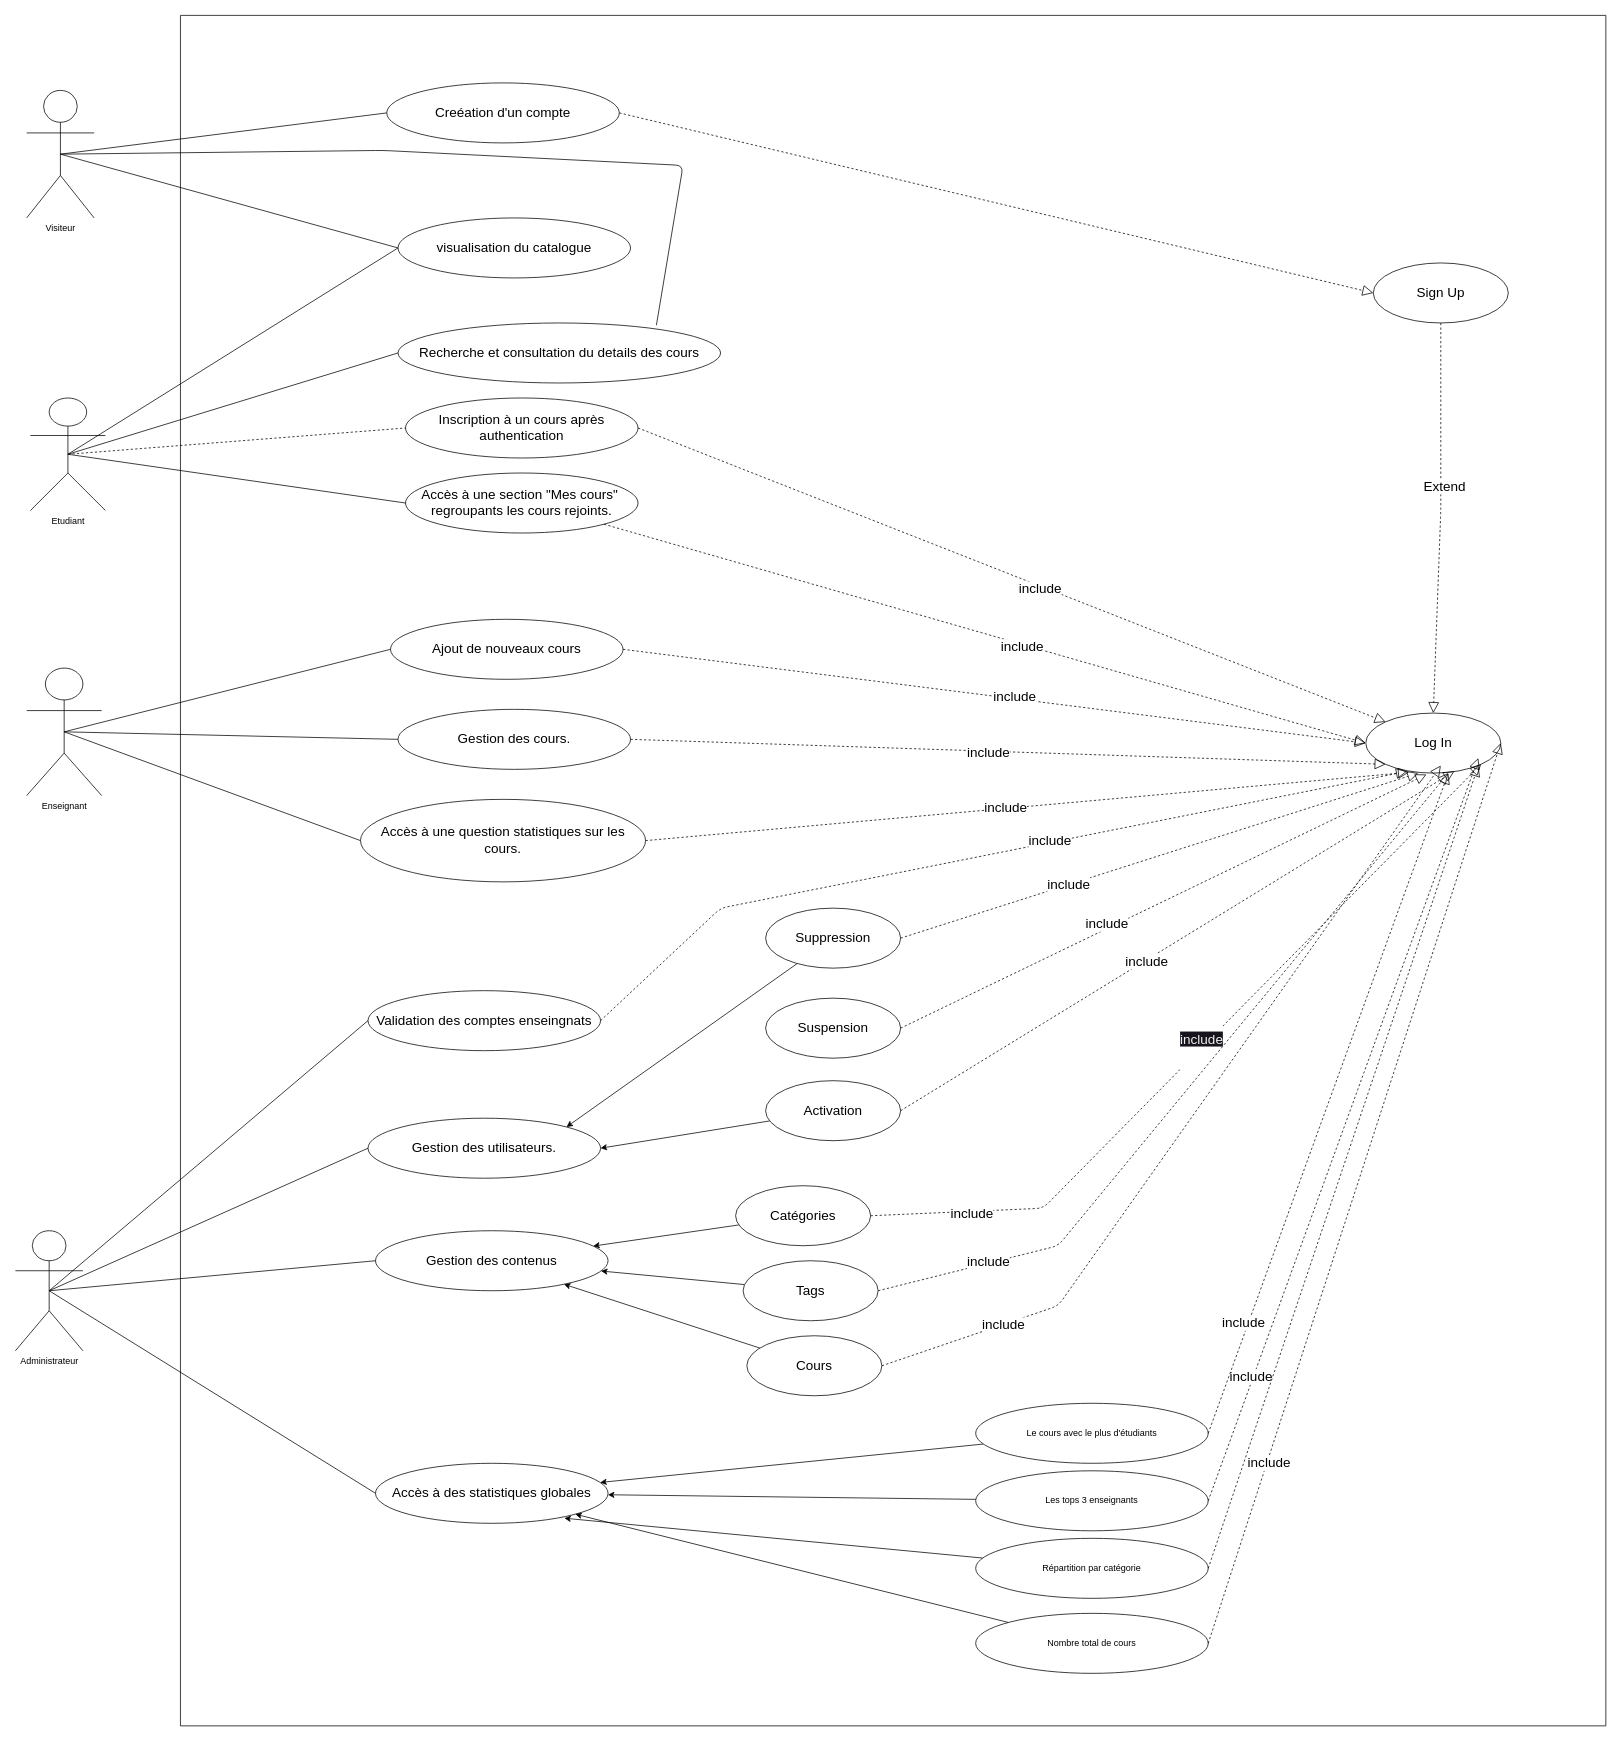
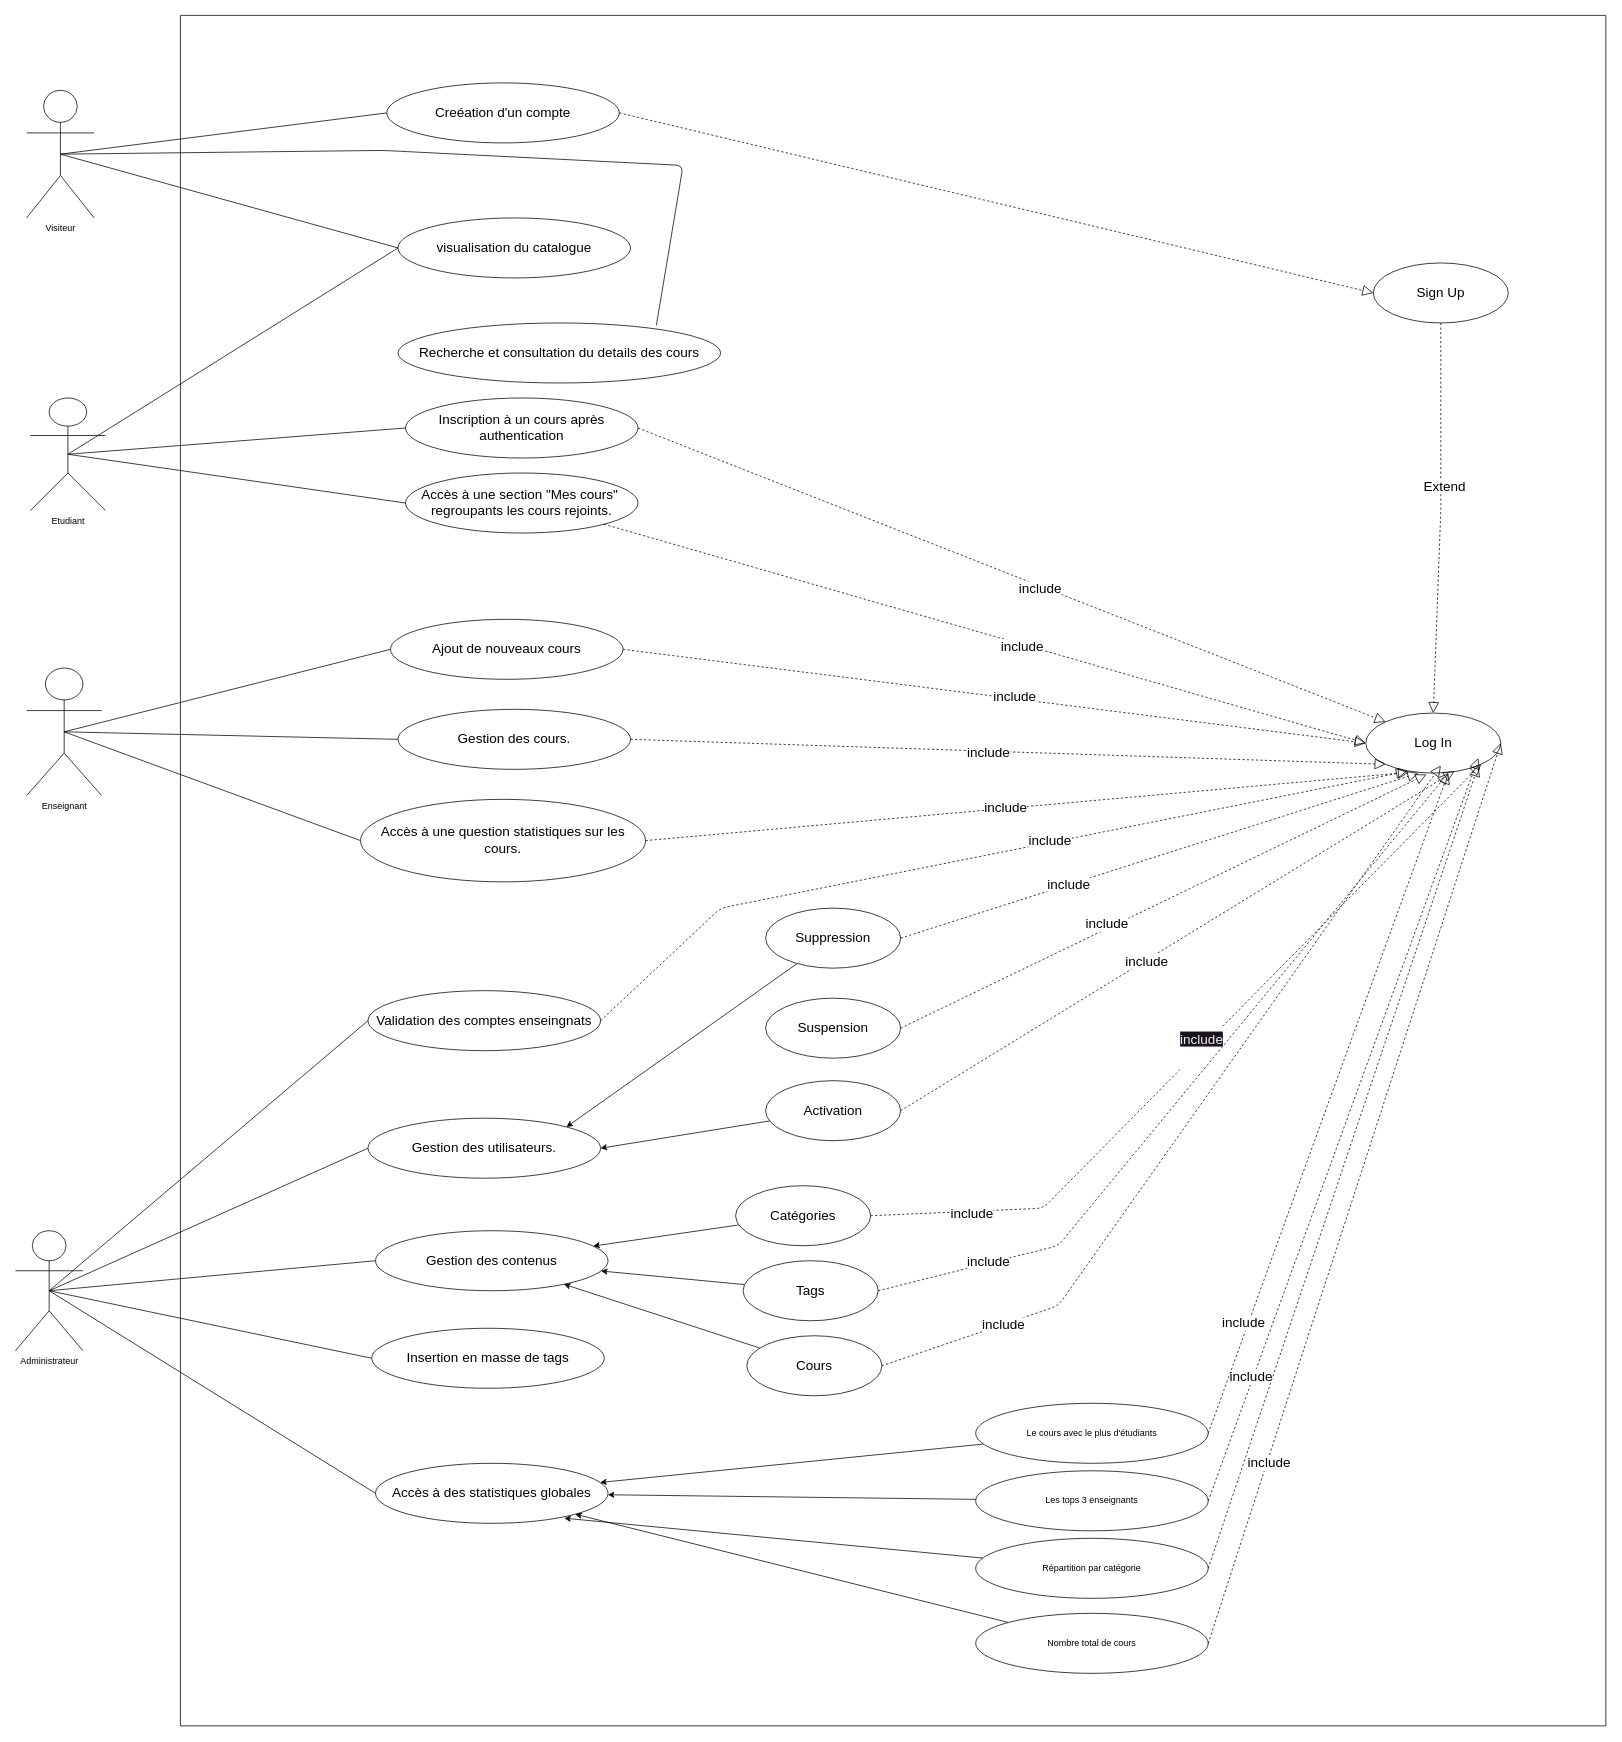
edge "Recherche et consultation du details des cours" -- "Etudiant": removed
edge "Inscription à un cours après authentication" -- "Etudiant": style dashed -> solid
edge "Administrateur" -- "Insertion en masse de tags": added
node "Insertion en masse de tags": added
